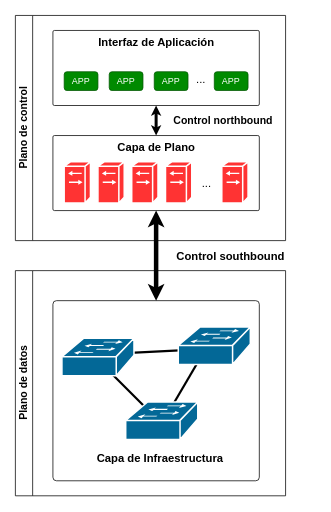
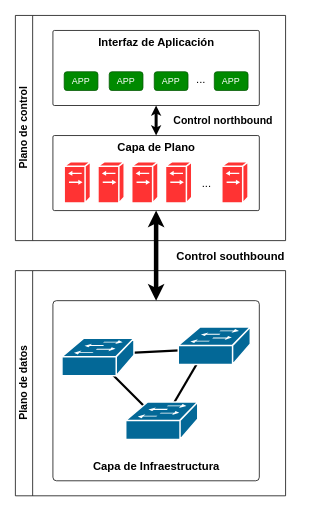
node "Capa de Infraestructura": moved (160, 458) -> (156, 465)
